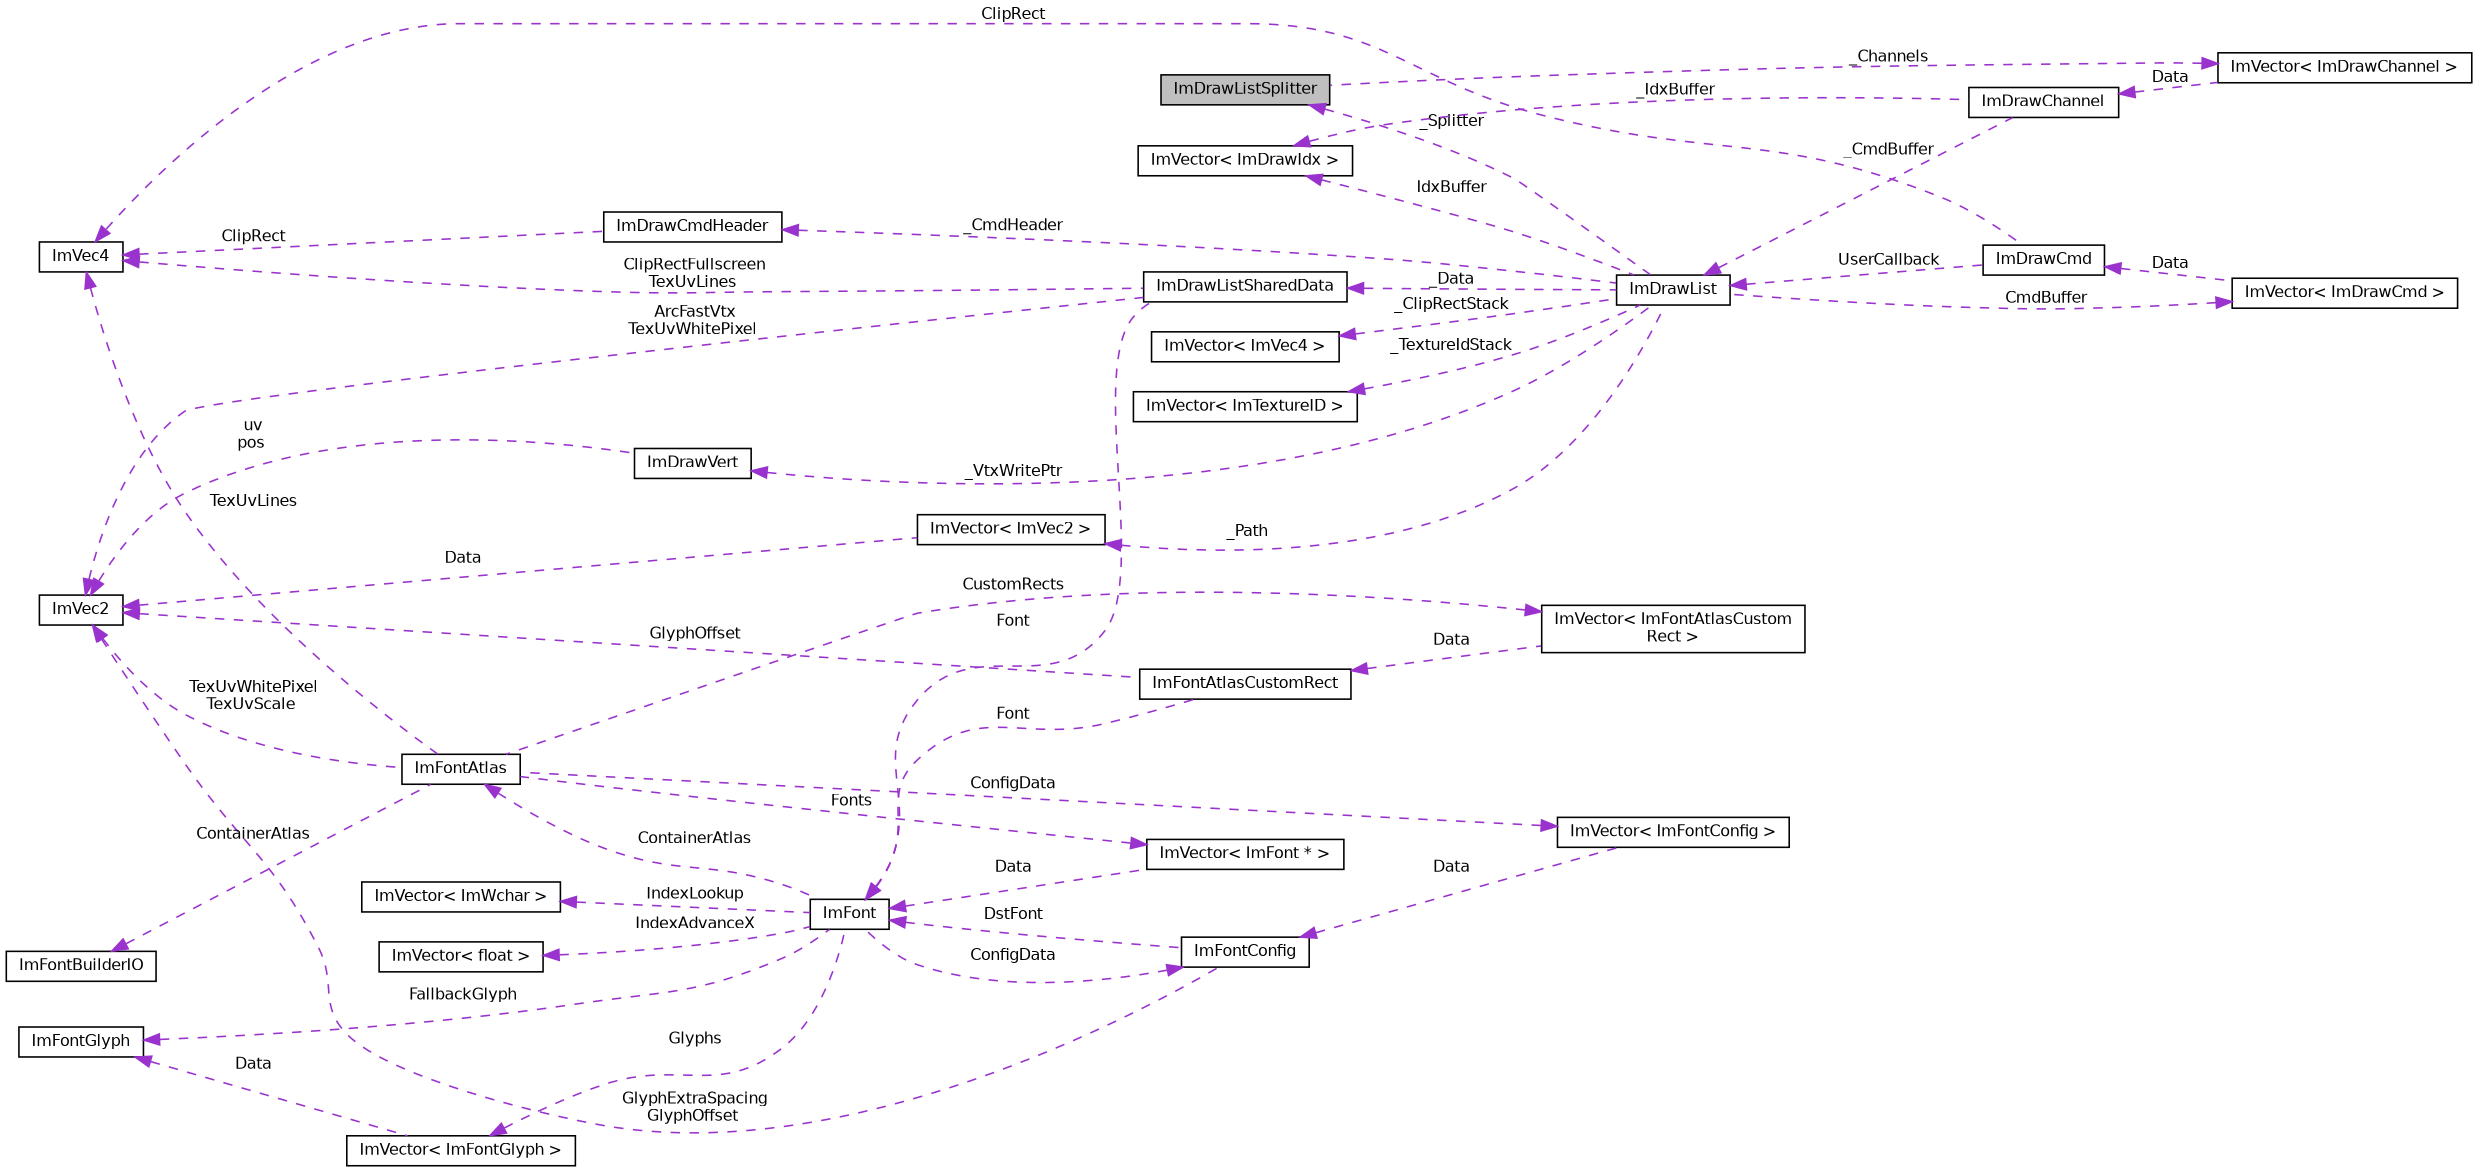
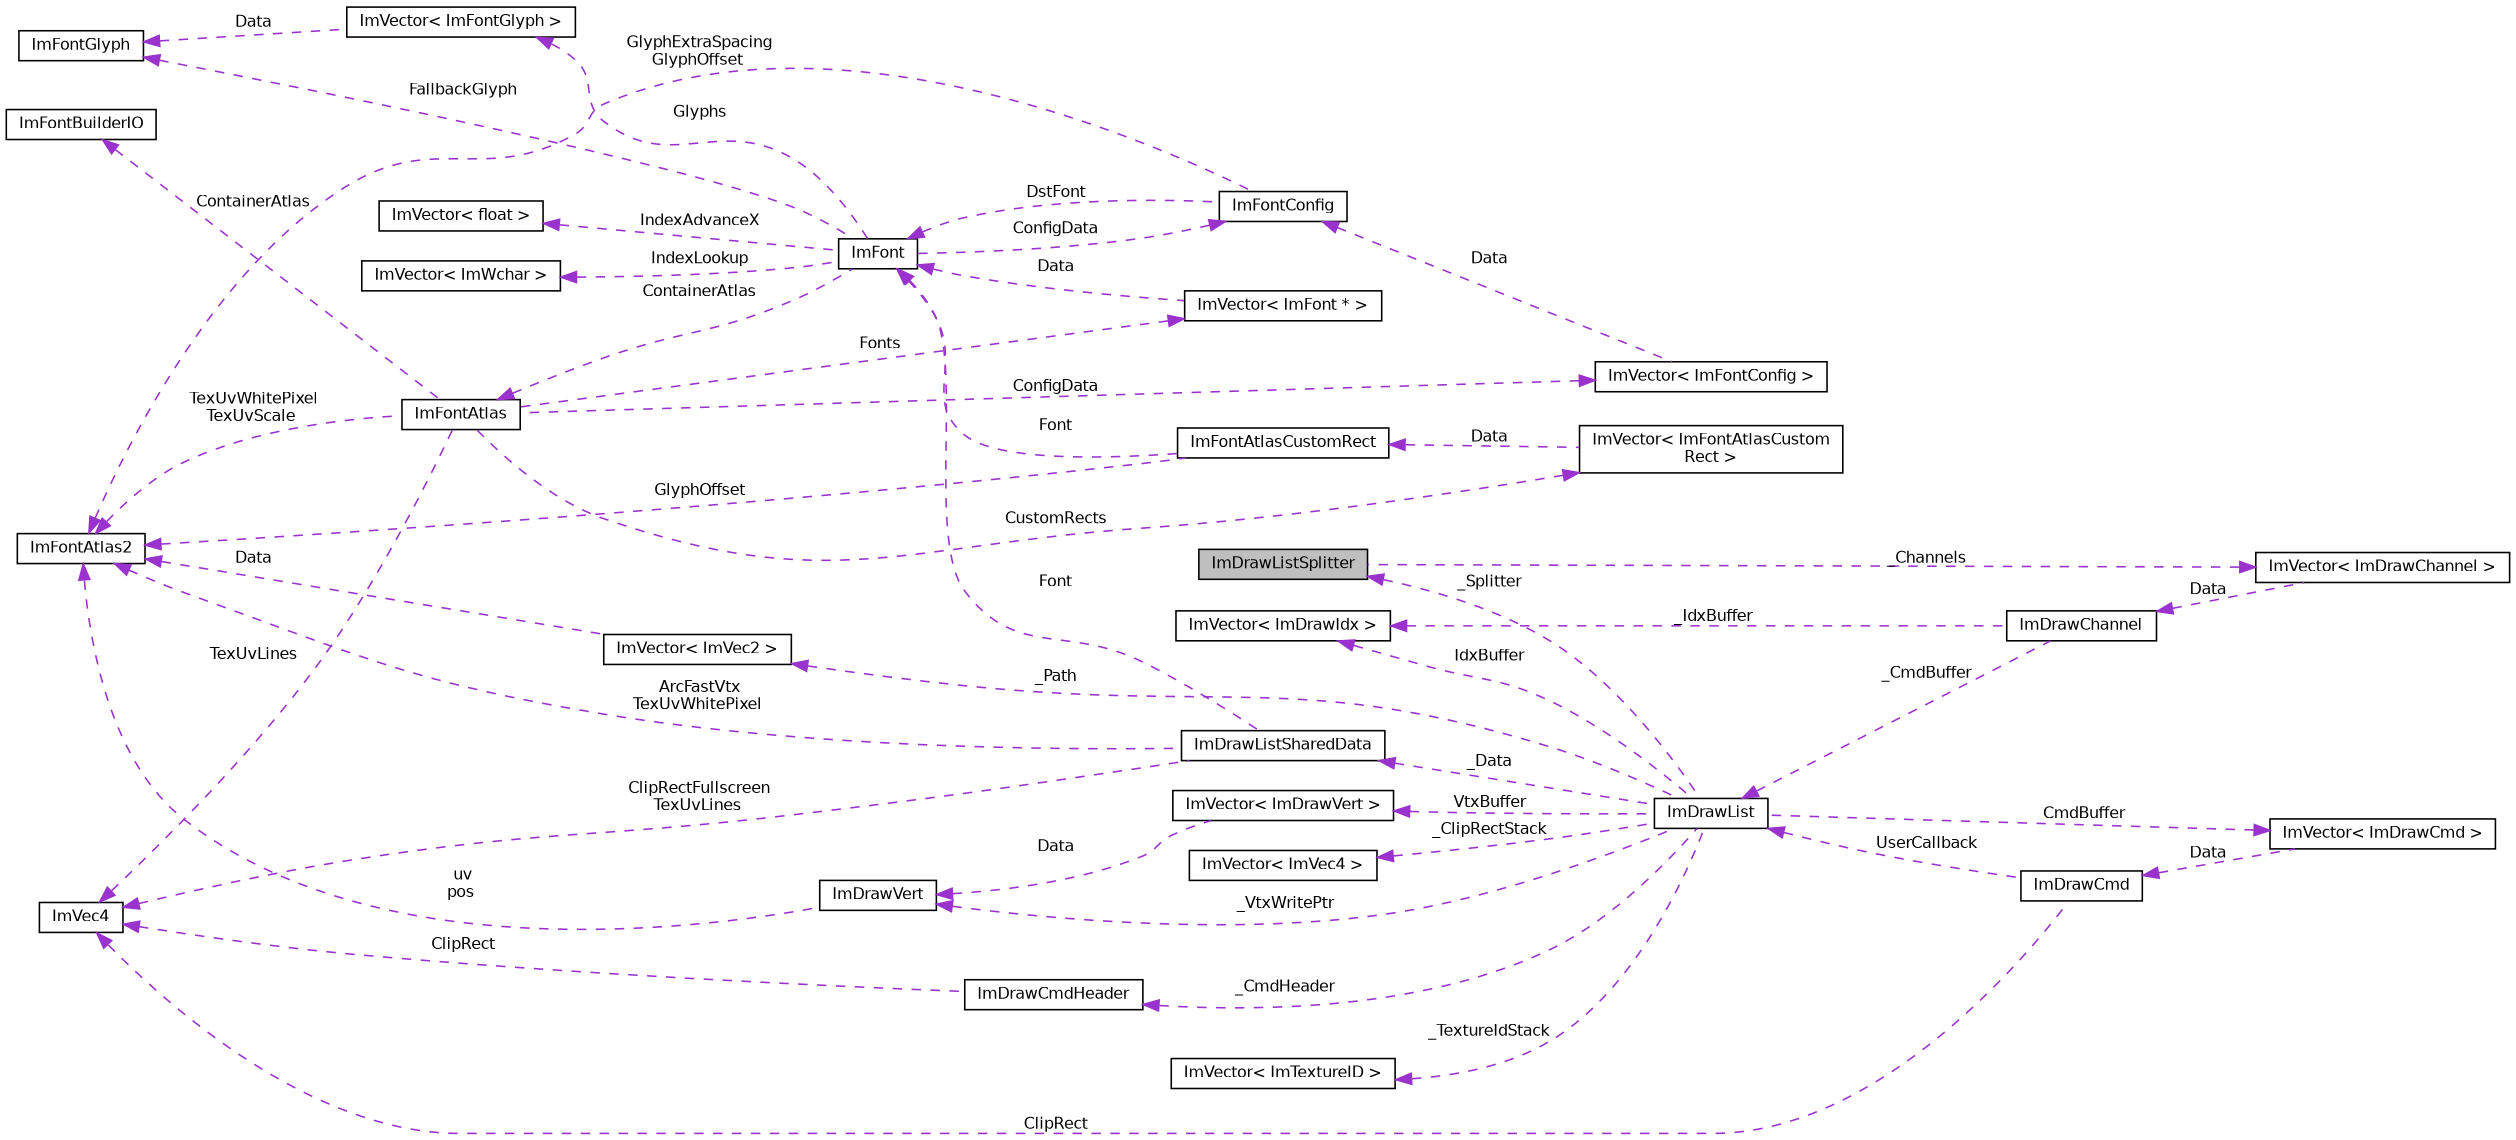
node "ImVec2": label "ImVec2" -> "ImFontAtlas2"
node "ImVector< ImDrawVert >": added
